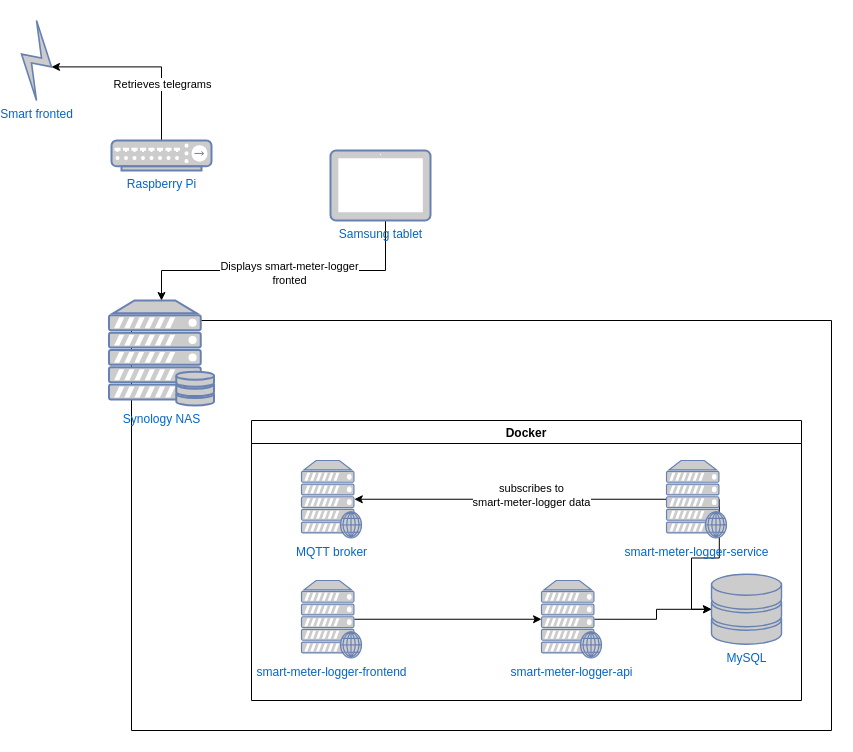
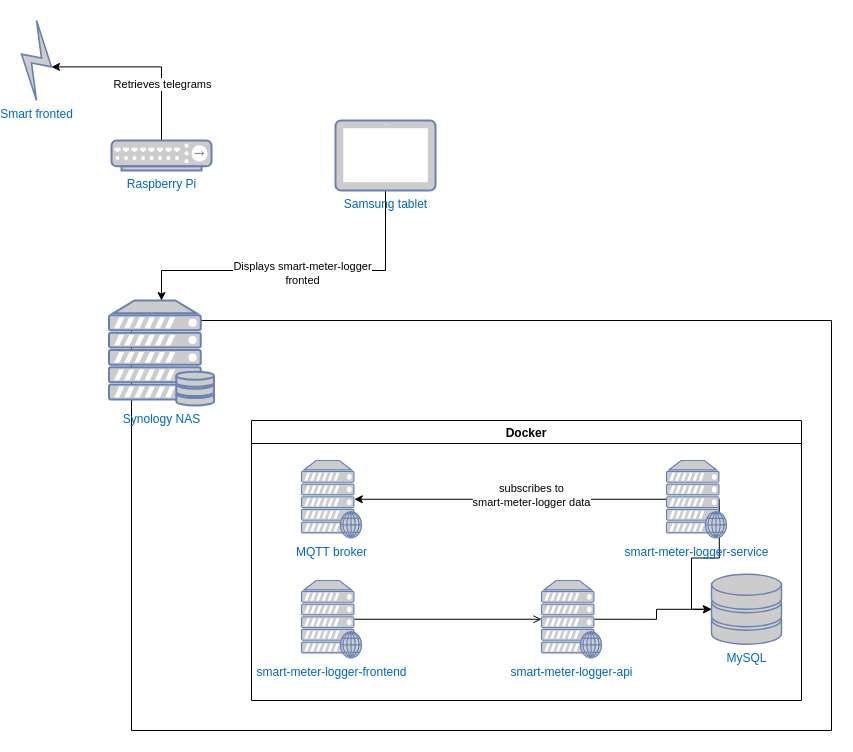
node "Samsung tablet": moved (381, 186) -> (386, 156)
edge "smart-meter-logger-frontend" -> "smart-meter-logger-api": arrowhead classic -> open
